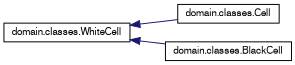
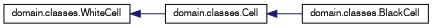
edge "domain.classes.BlackCell" -> "domain.classes.WhiteCell": now "domain.classes.BlackCell" -> "domain.classes.Cell"
